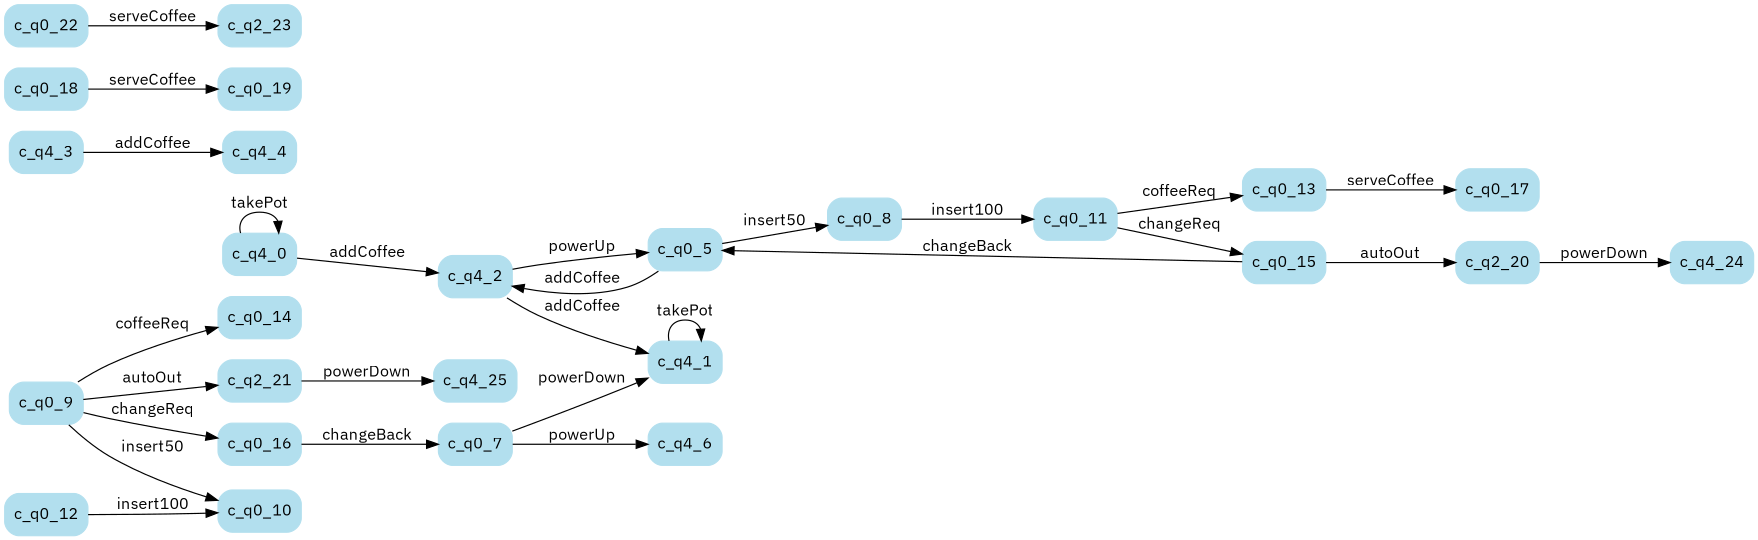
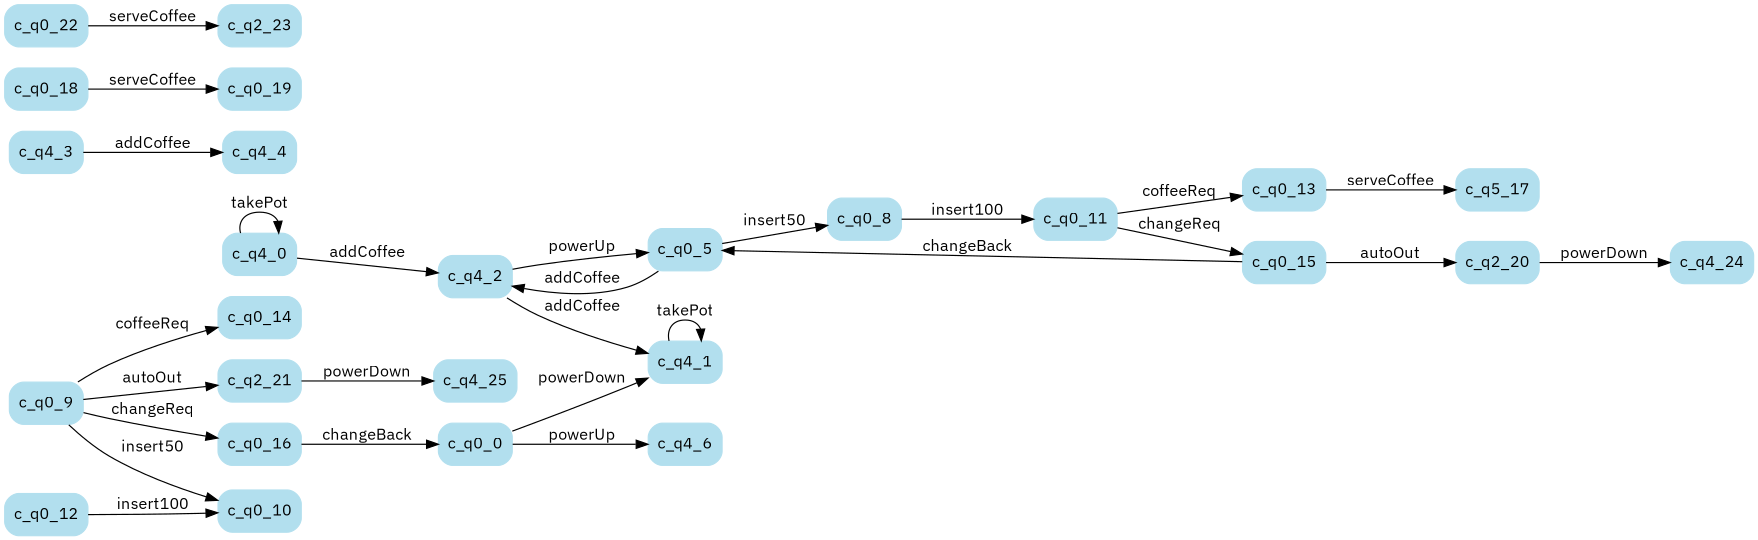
node "c_q0_17": label "c_q0_17" -> "c_q5_17"
node "c_q0_7": label "c_q0_7" -> "c_q0_0"
